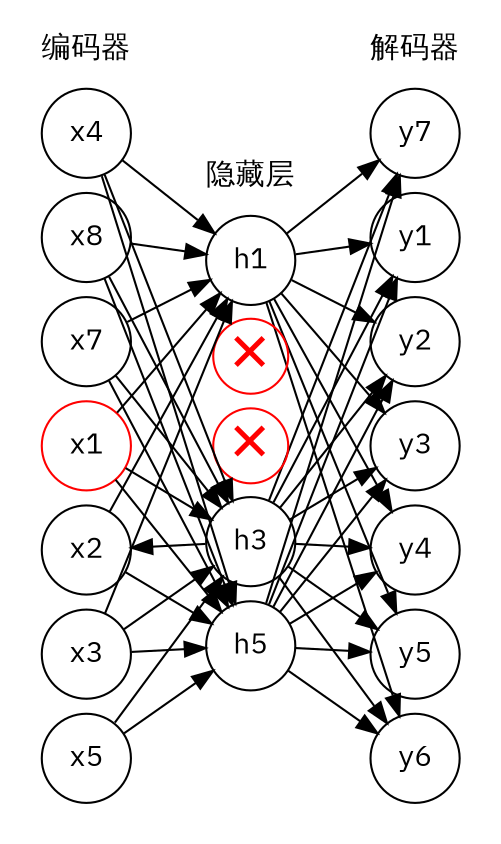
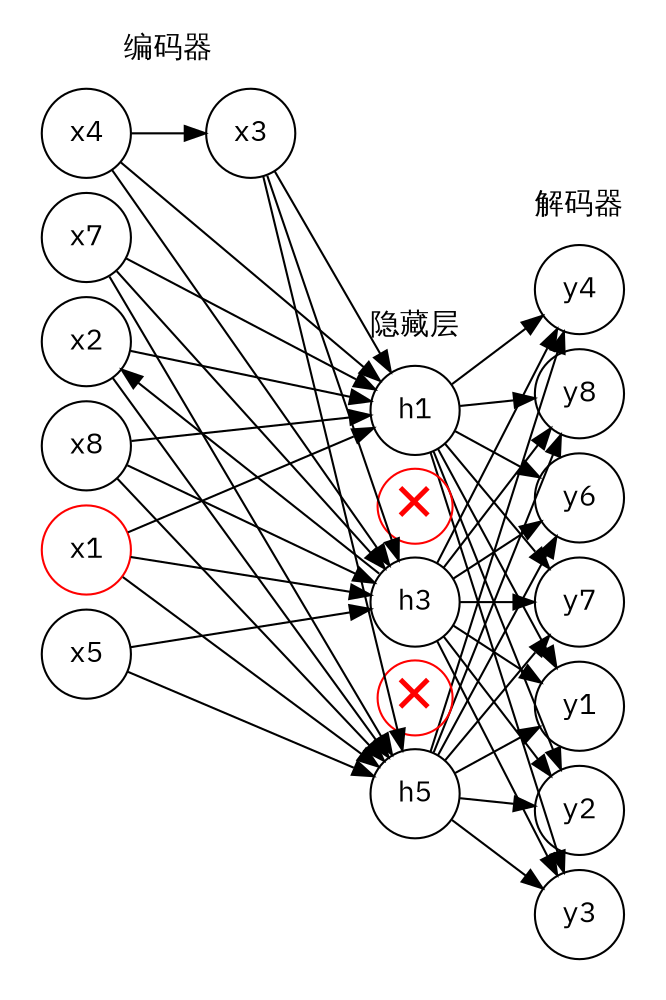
edge "x4" -> "h5": now "x4" -> "x3"
node "y5": label "y5" -> "y8"
